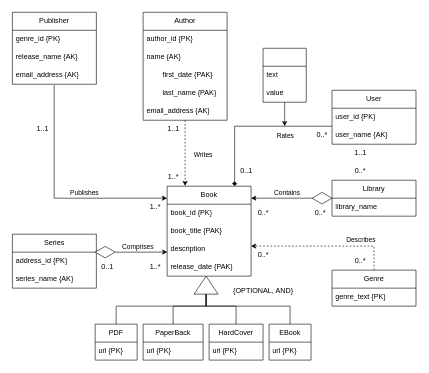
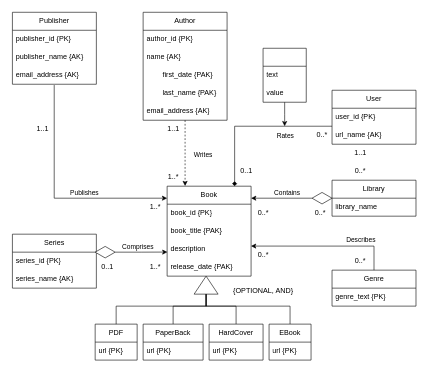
node "genre_id {PK}": label "genre_id {PK}" -> "publisher_id {PK}"
node "release_name {AK}": label "release_name {AK}" -> "publisher_name {AK}"
node "user_name {AK}": label "user_name {AK}" -> "url_name {AK}"
edge "Genre" -> "description": style dashed -> solid
node "address_id {PK}": label "address_id {PK}" -> "series_id {PK}"
